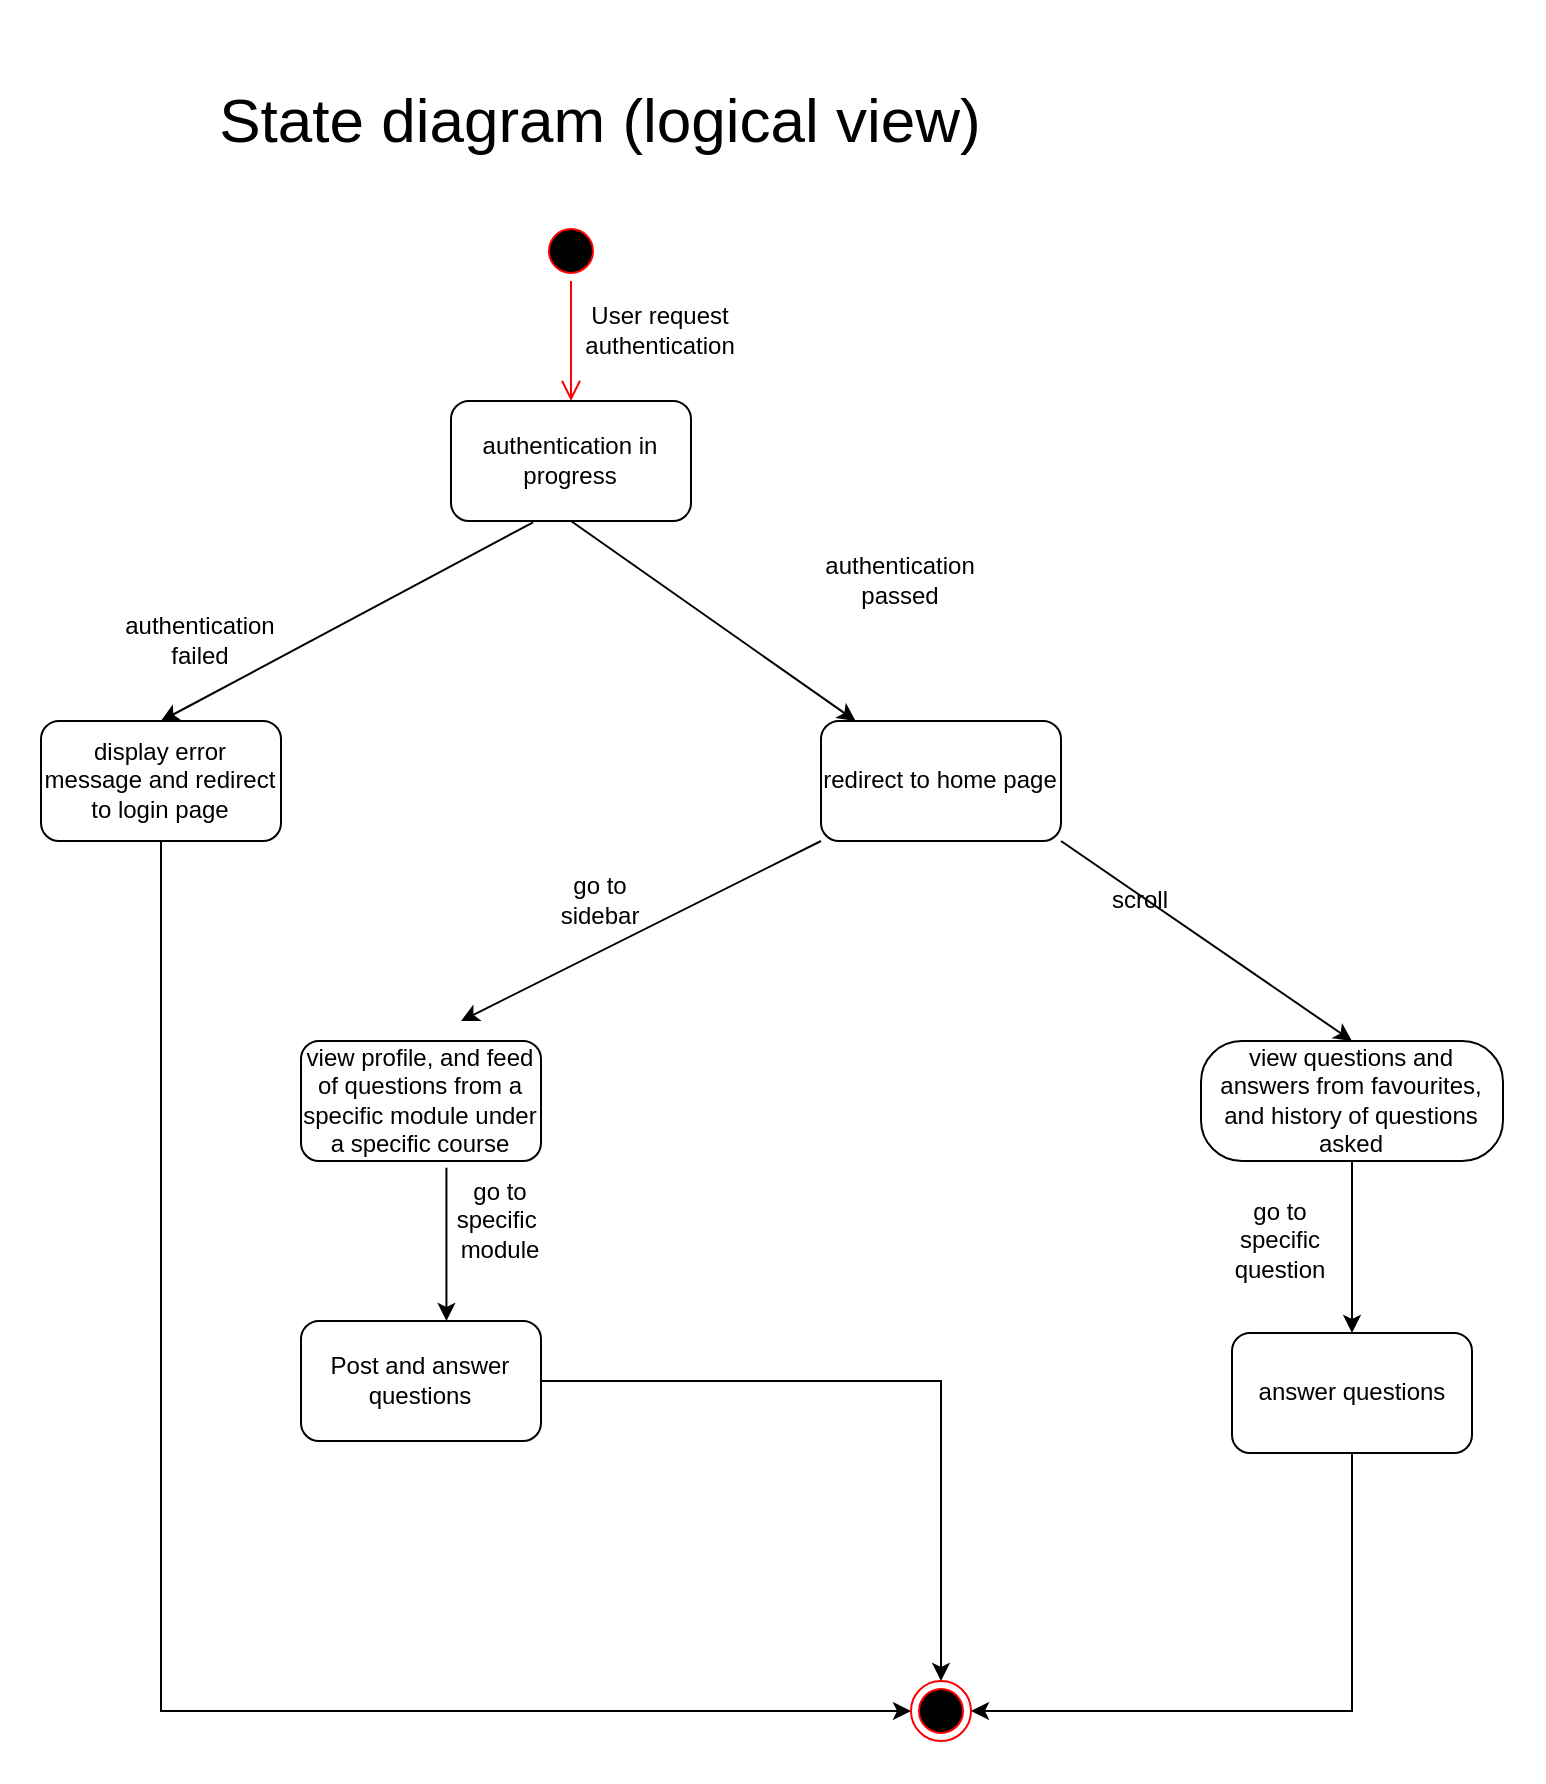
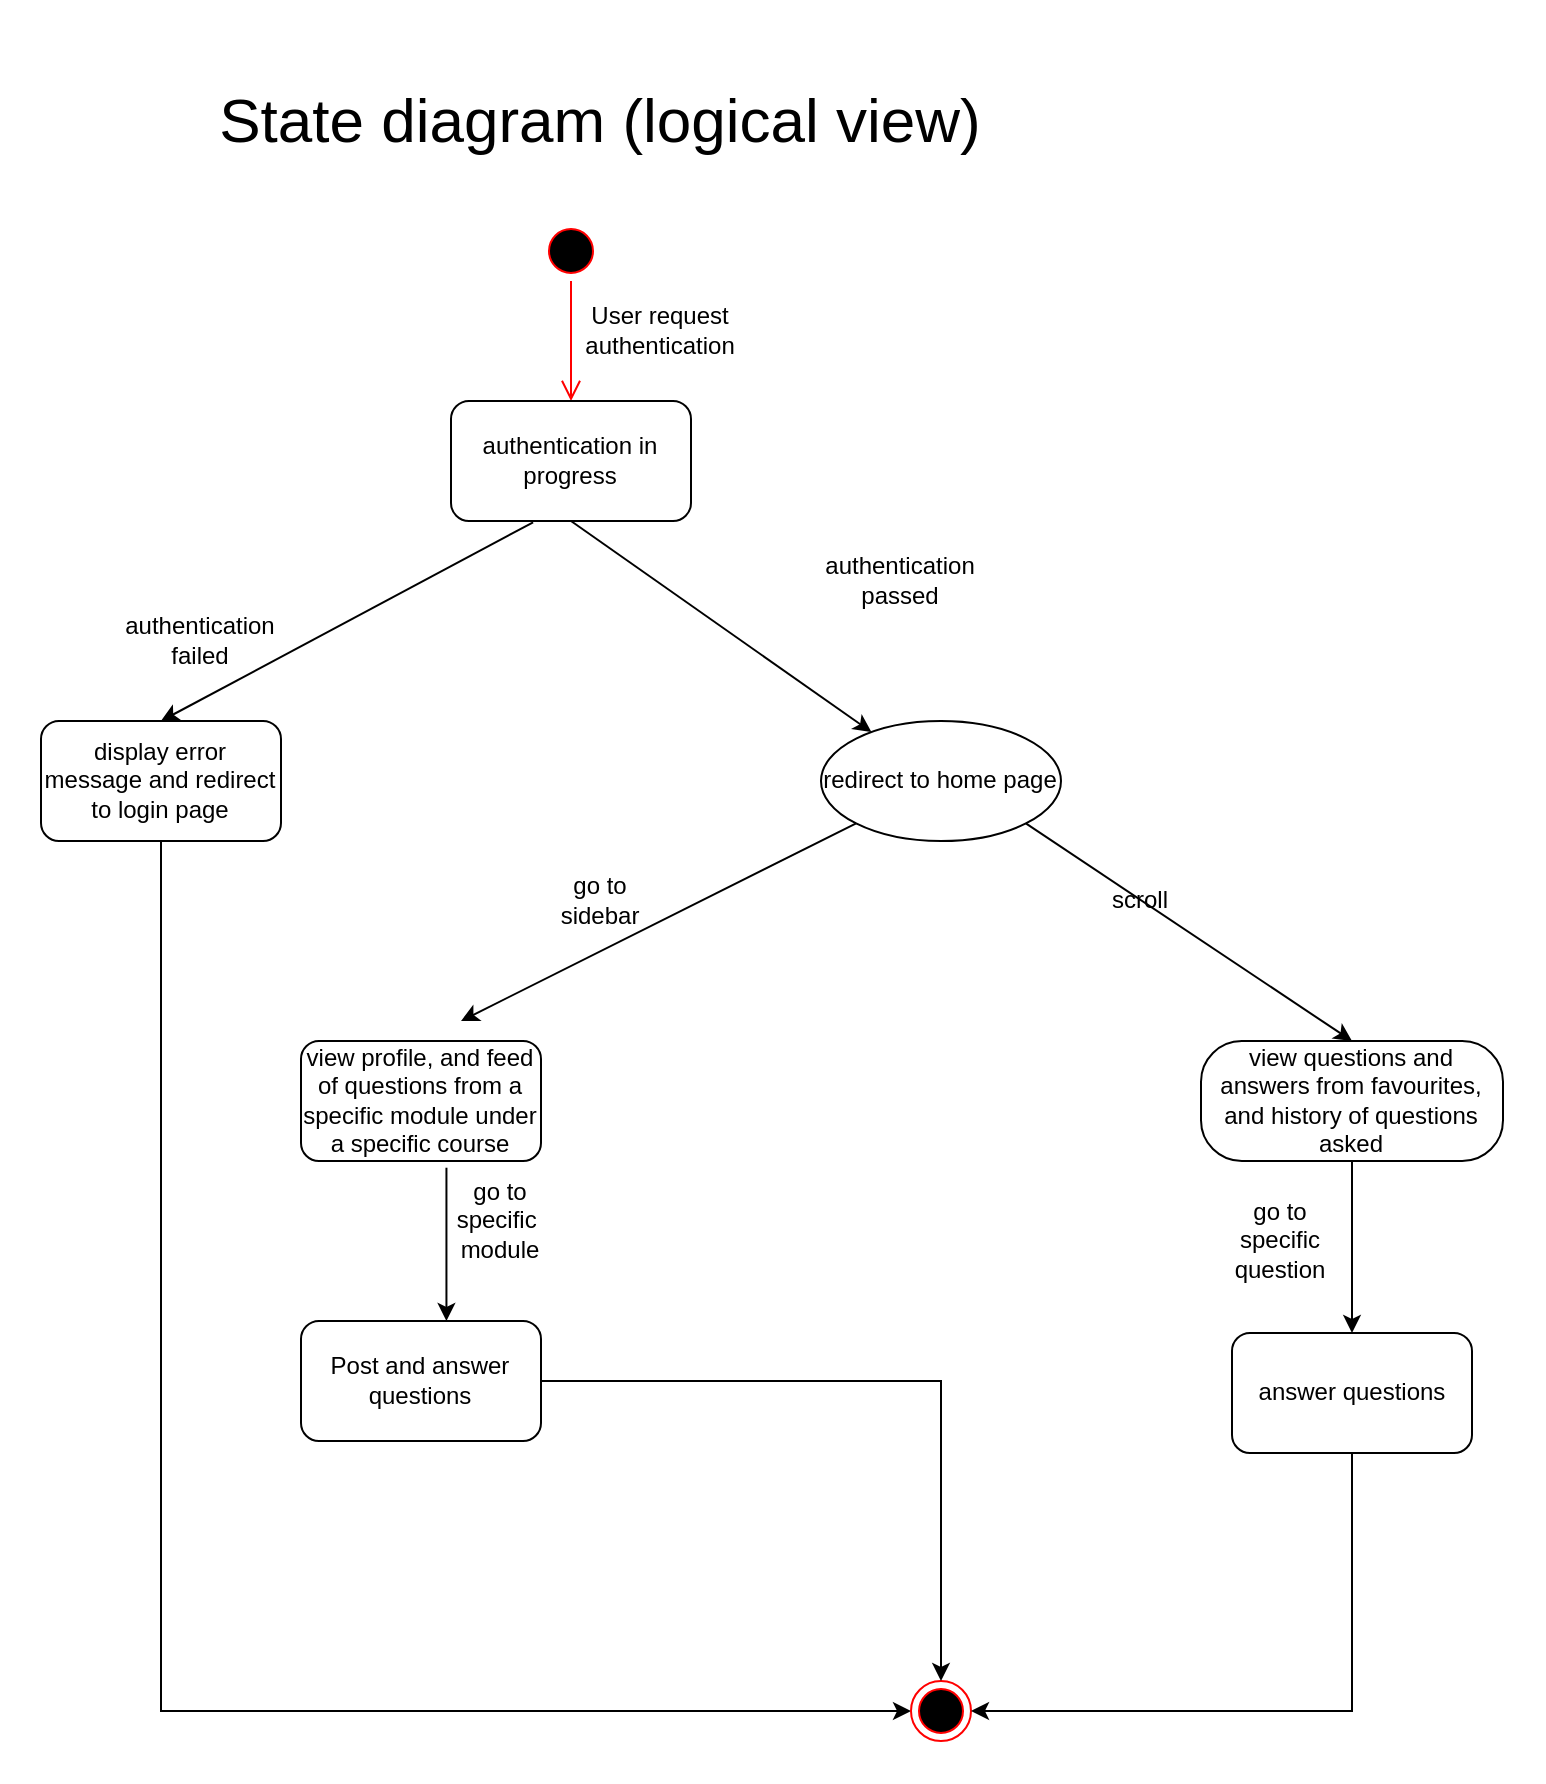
node "redirect to home page": shape rounded rectangle -> ellipse
